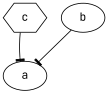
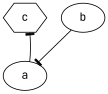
edge "c" -> "a": reversed
